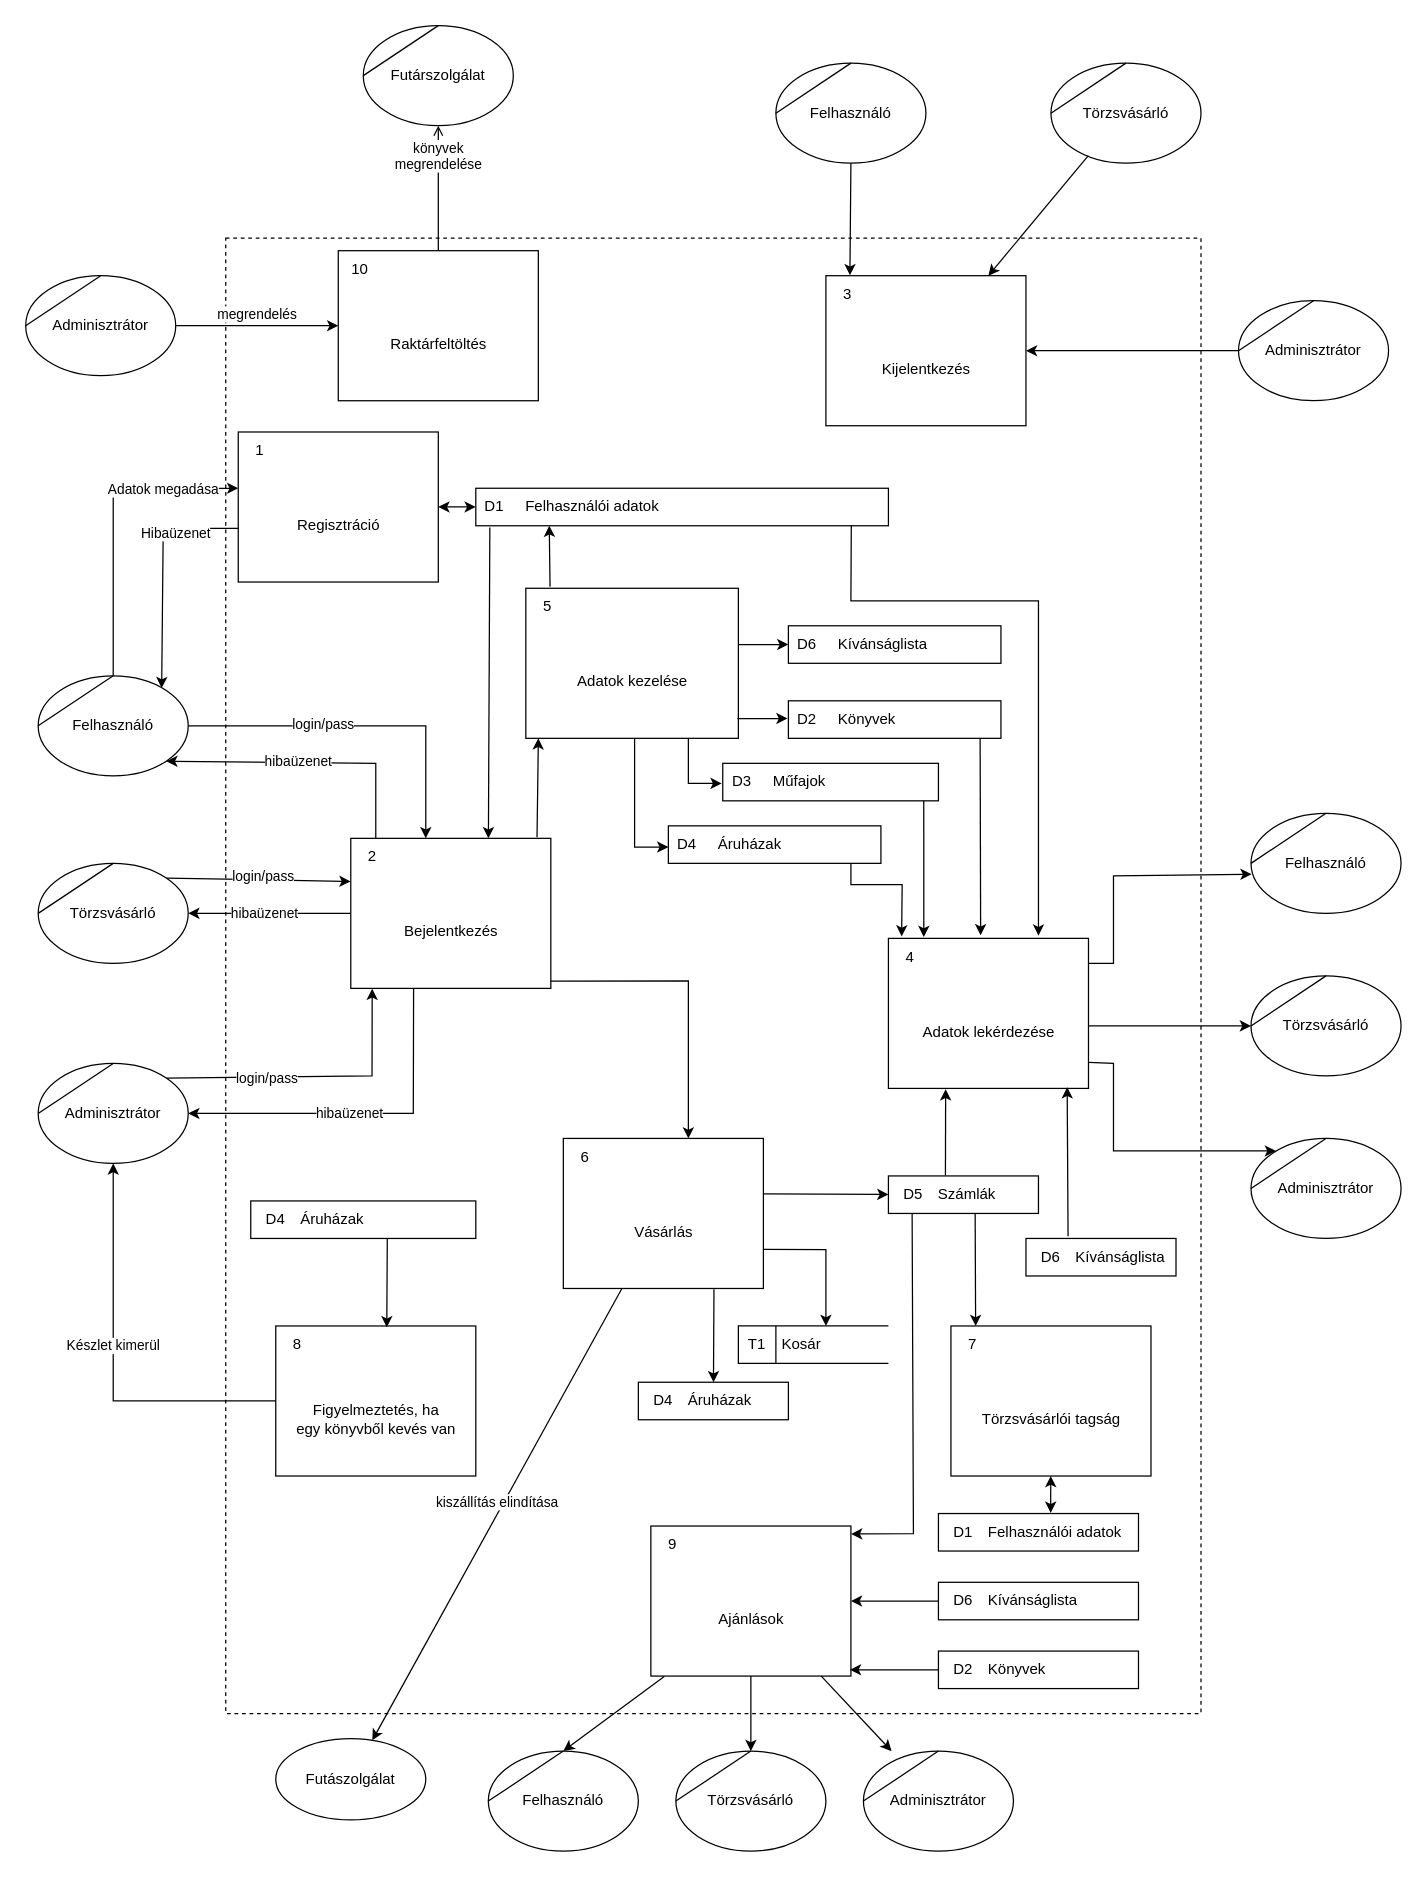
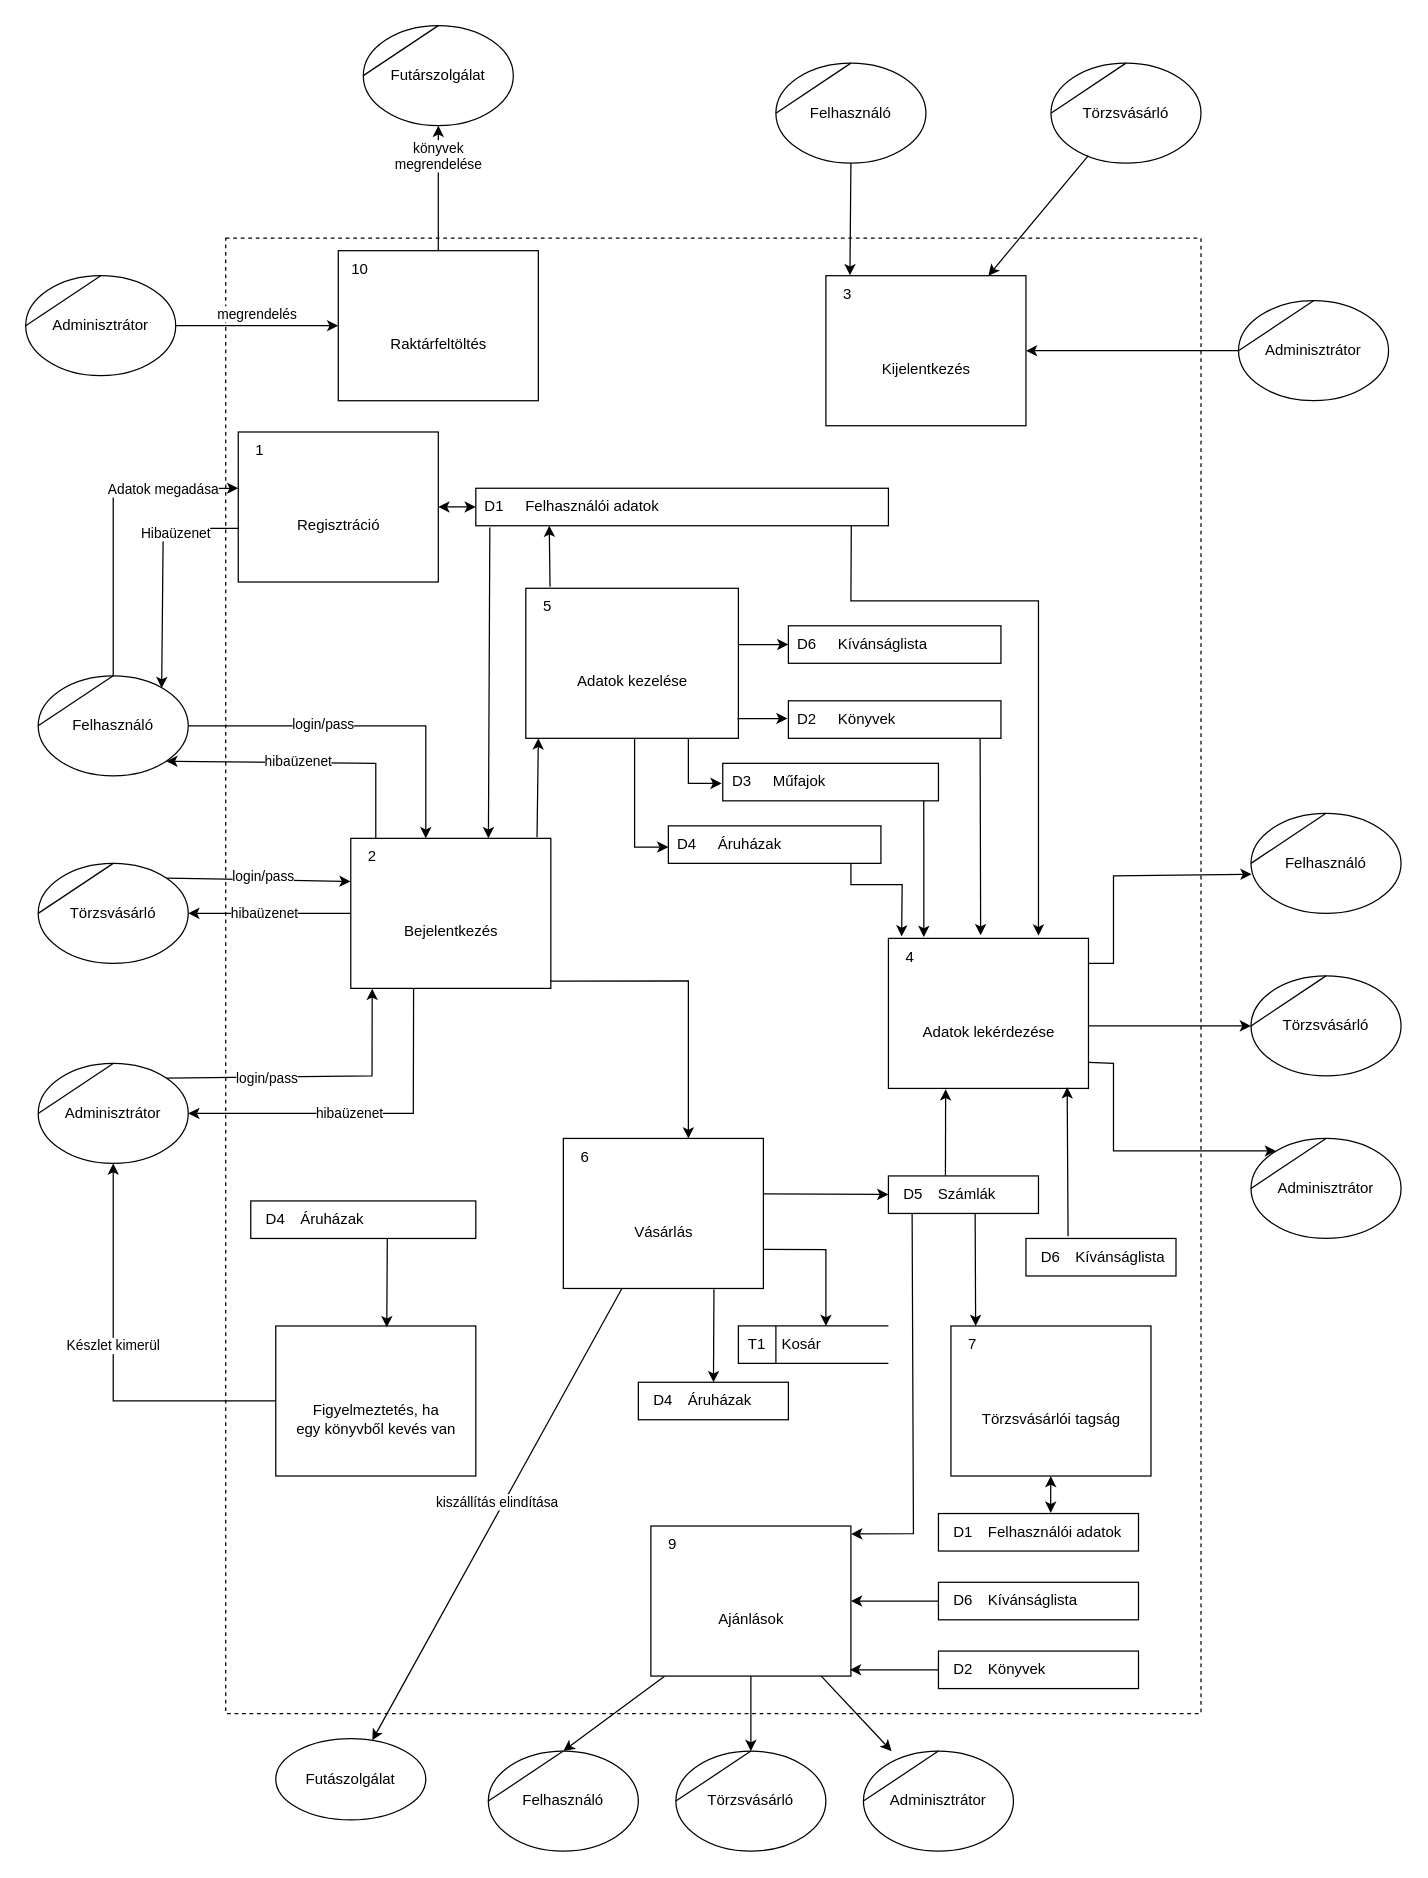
edge "Raktárfeltöltés" -> "Futárszolgálat": arrowhead open -> classic
node "8": removed
